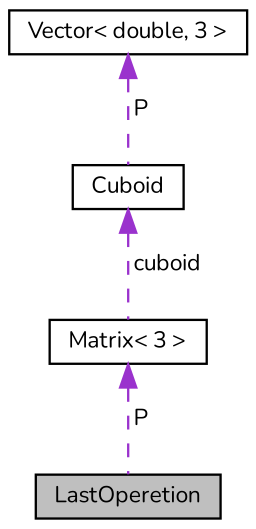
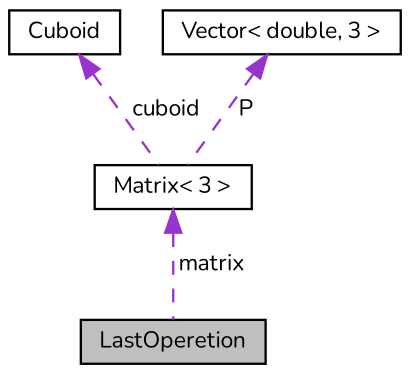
edge "Cuboid" -> "Vector< double, 3 >": now "Matrix< 3 >" -> "Vector< double, 3 >"
edge "LastOperetion" -> "Matrix< 3 >": label " P" -> " matrix"
